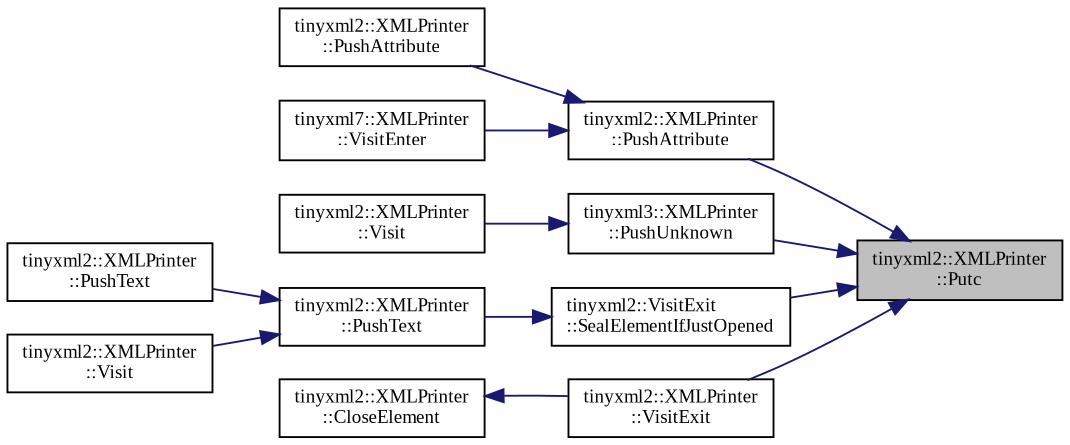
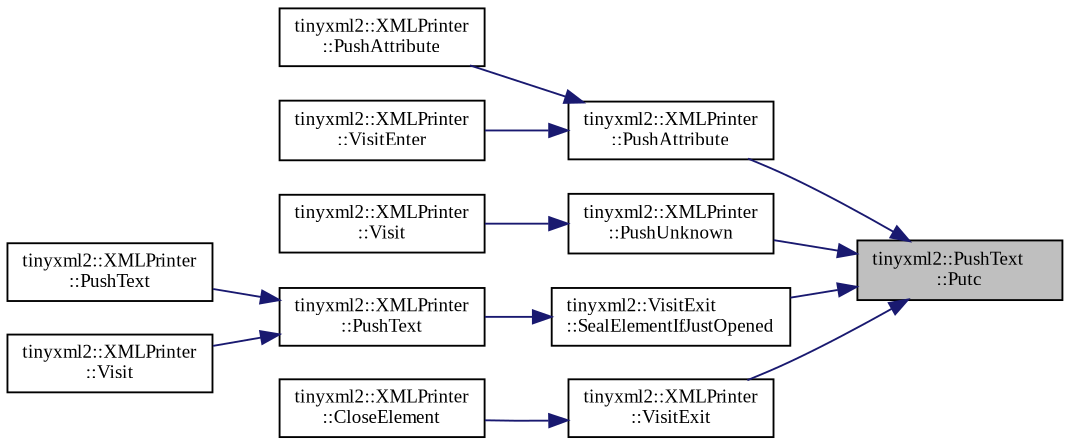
node "tinyxml7::XMLPrinter ::VisitEnter": label "tinyxml7::XMLPrinter ::VisitEnter" -> "tinyxml2::XMLPrinter ::VisitEnter"
node "tinyxml3::XMLPrinter ::PushUnknown": label "tinyxml3::XMLPrinter ::PushUnknown" -> "tinyxml2::XMLPrinter ::PushUnknown"
node "tinyxml2::XMLPrinter ::Putc": label "tinyxml2::XMLPrinter ::Putc" -> "tinyxml2::PushText ::Putc"
edge "tinyxml2::XMLPrinter ::VisitExit" -> "tinyxml2::XMLPrinter ::CloseElement": reversed
